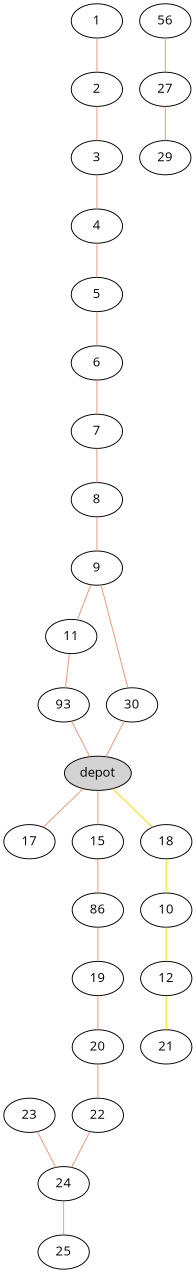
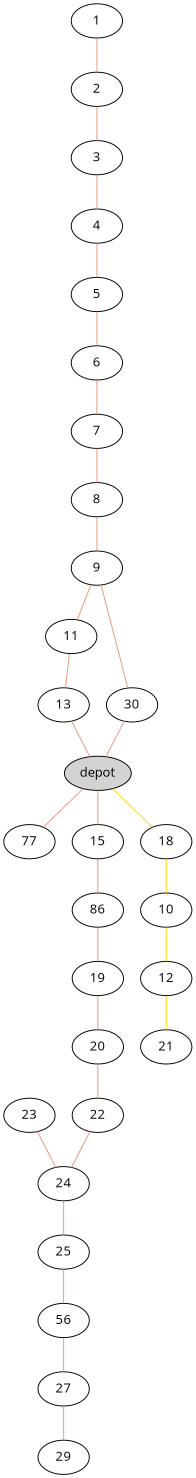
node "93": label "93" -> "13"
node "17": label "17" -> "77"
edge "25" -- "56": added
